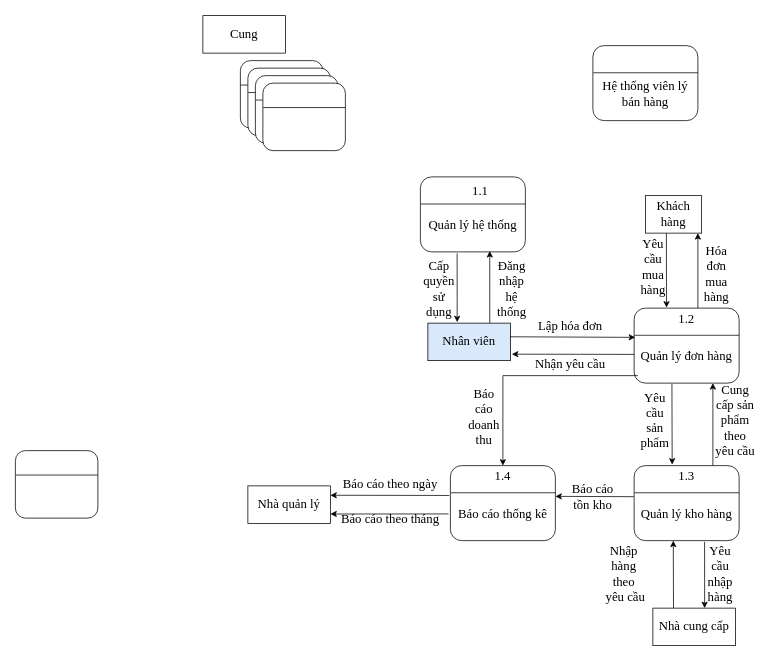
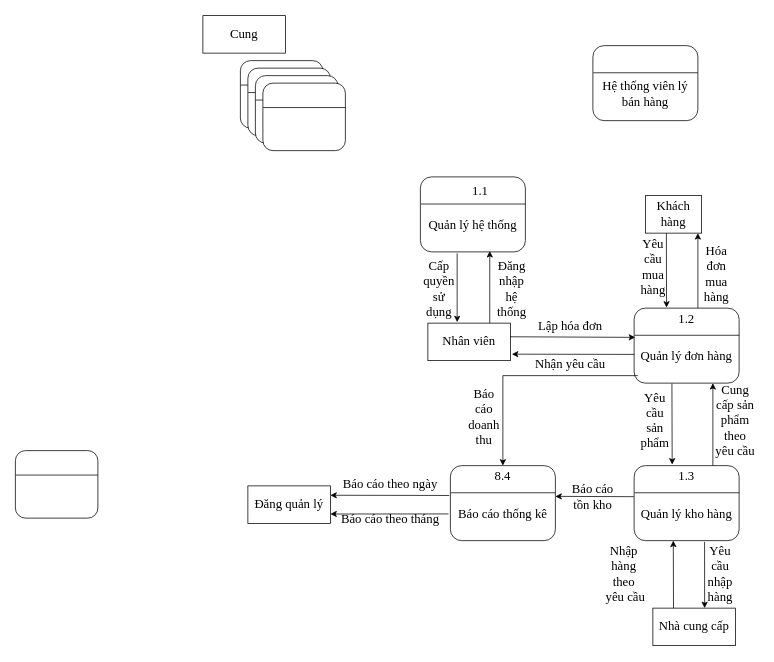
node "Nhân viên": fillcolor #dae8fc -> #ffffff
node "1.4": label "1.4" -> "8.4"
node "Nhà quản lý": label "Nhà quản lý" -> "Đăng quản lý"
